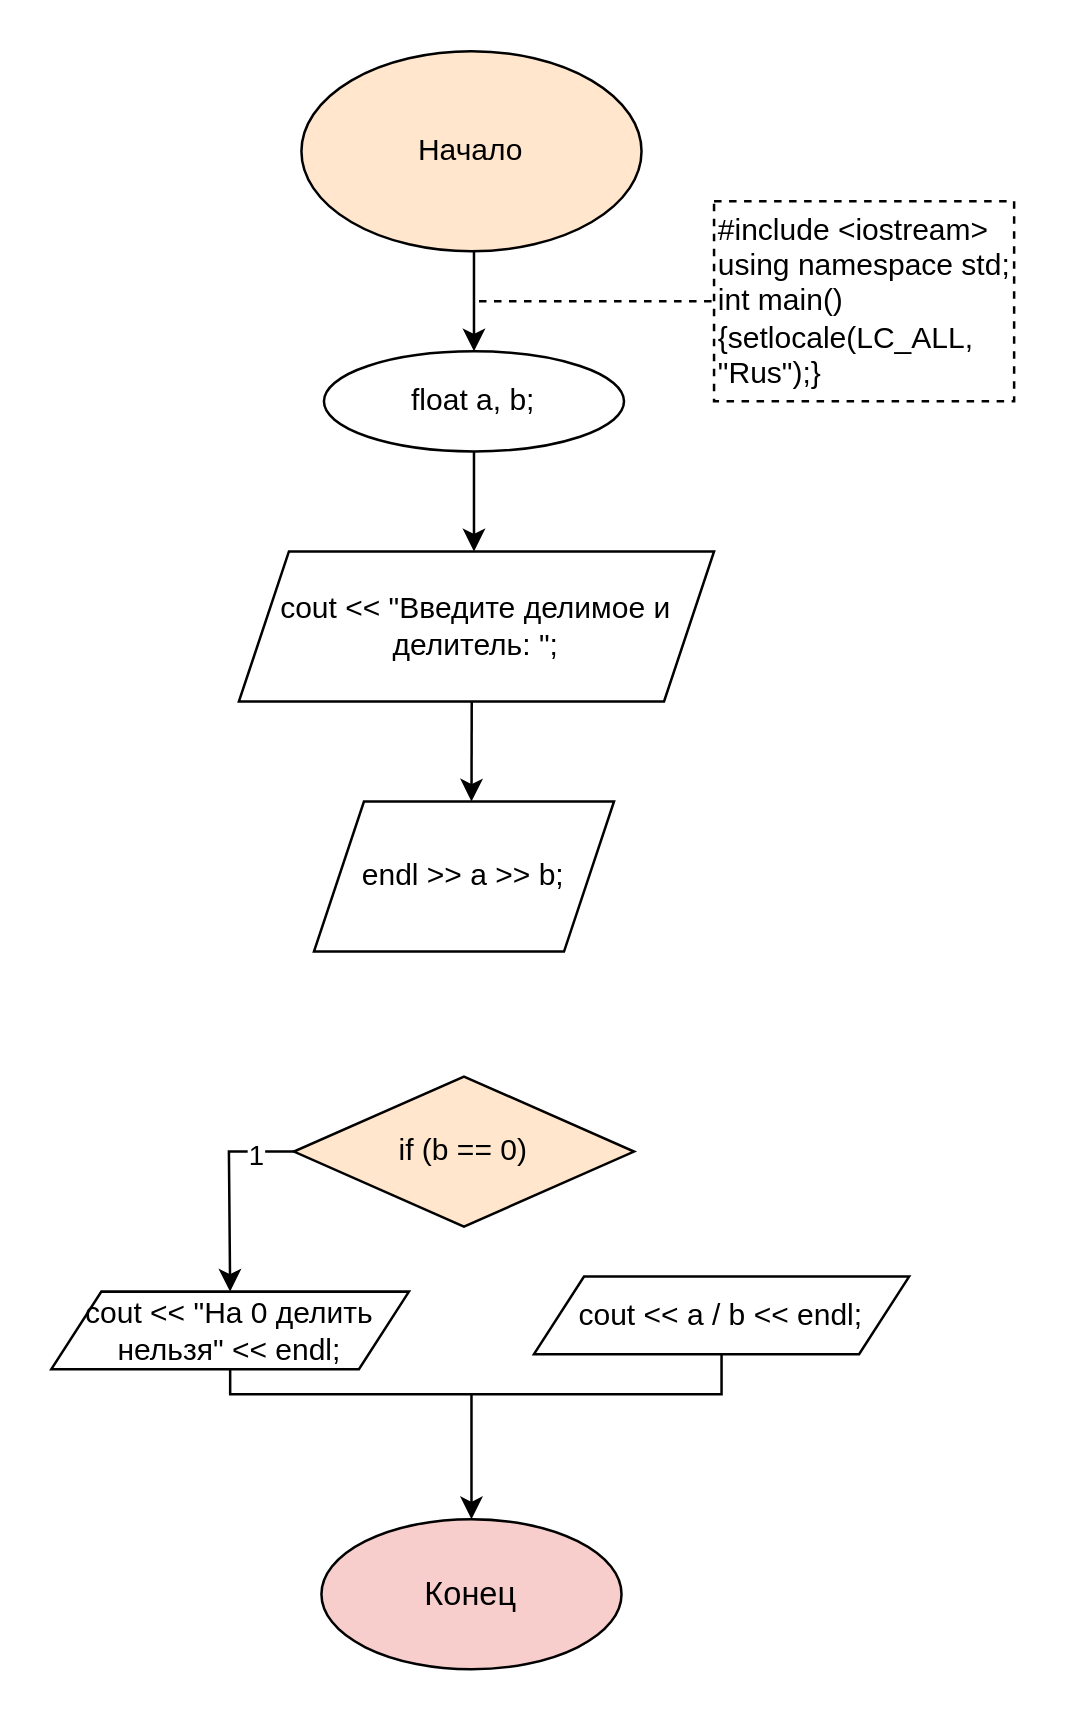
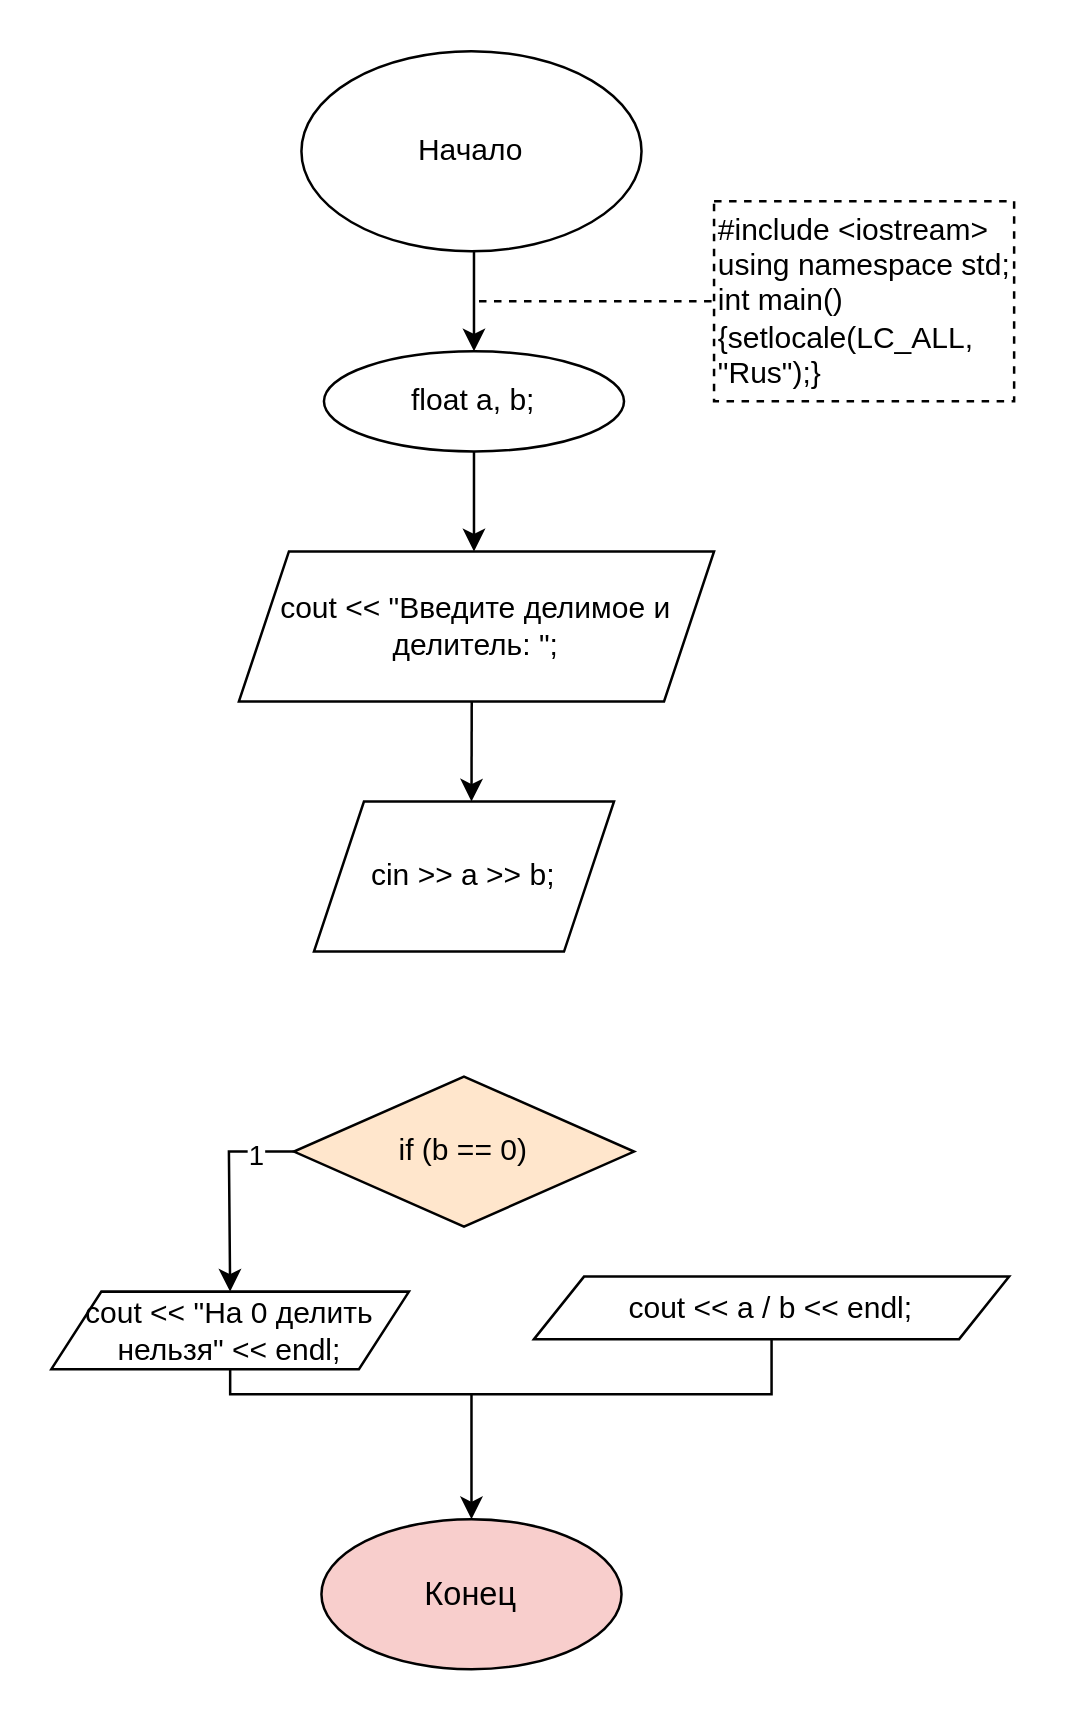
node "Начало": fillcolor #ffe6cc -> #ffffff
node "endl >> a >> b;": label "endl >> a >> b;" -> "cin >> a >> b;"
node "cout << a / b << endl;": size 375x78 -> 475x63
